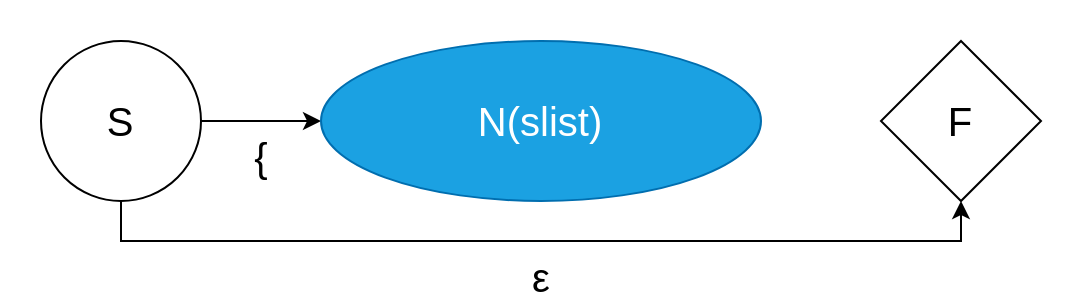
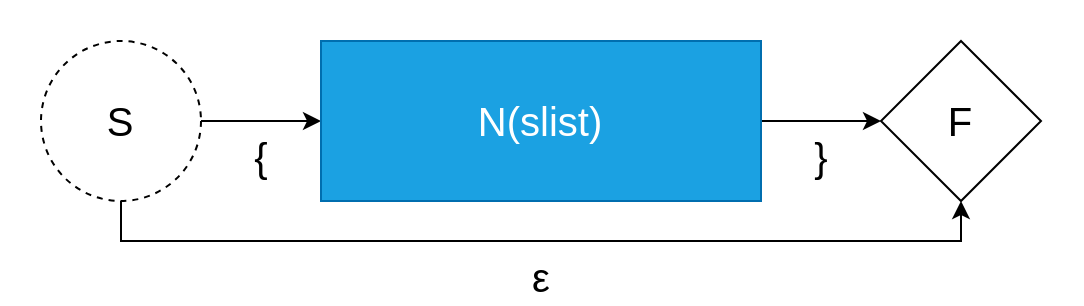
node "S": style solid -> dashed
node "N(slist)": shape ellipse -> rectangle
edge "N(slist)" -> "F": added, label "}"
